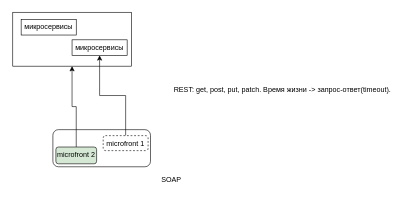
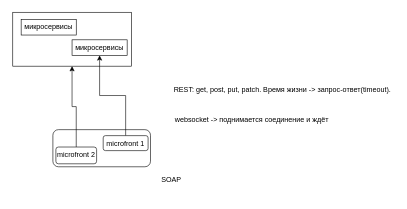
node "websocket -> поднимается соединение и ждёт": added
node "microfront 1": style dashed -> solid
node "microfront 2": fillcolor #d5e8d4 -> #ffffff
